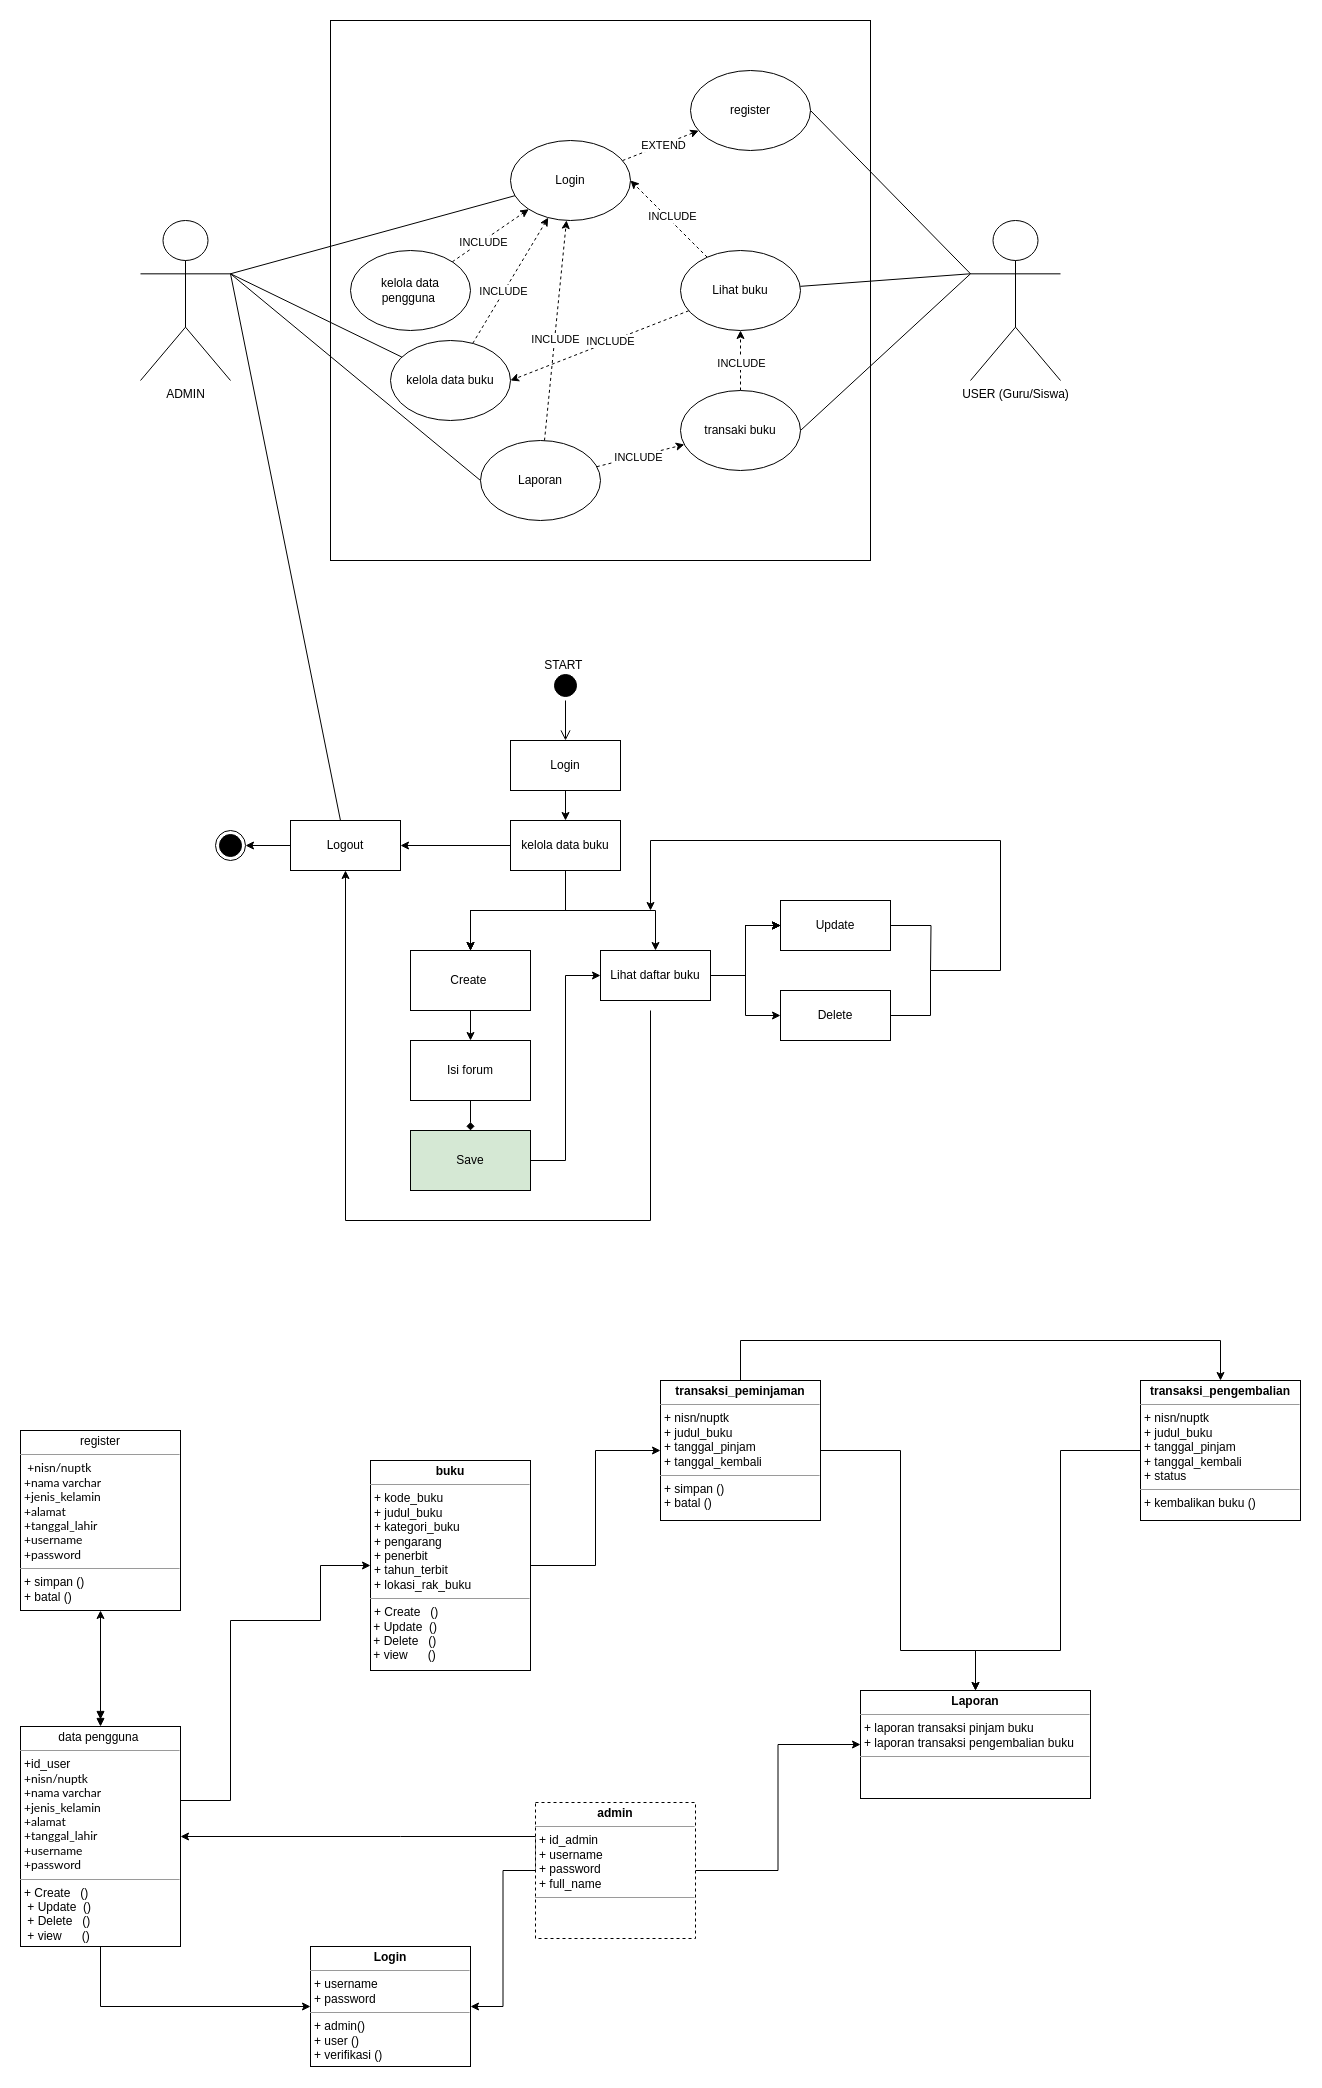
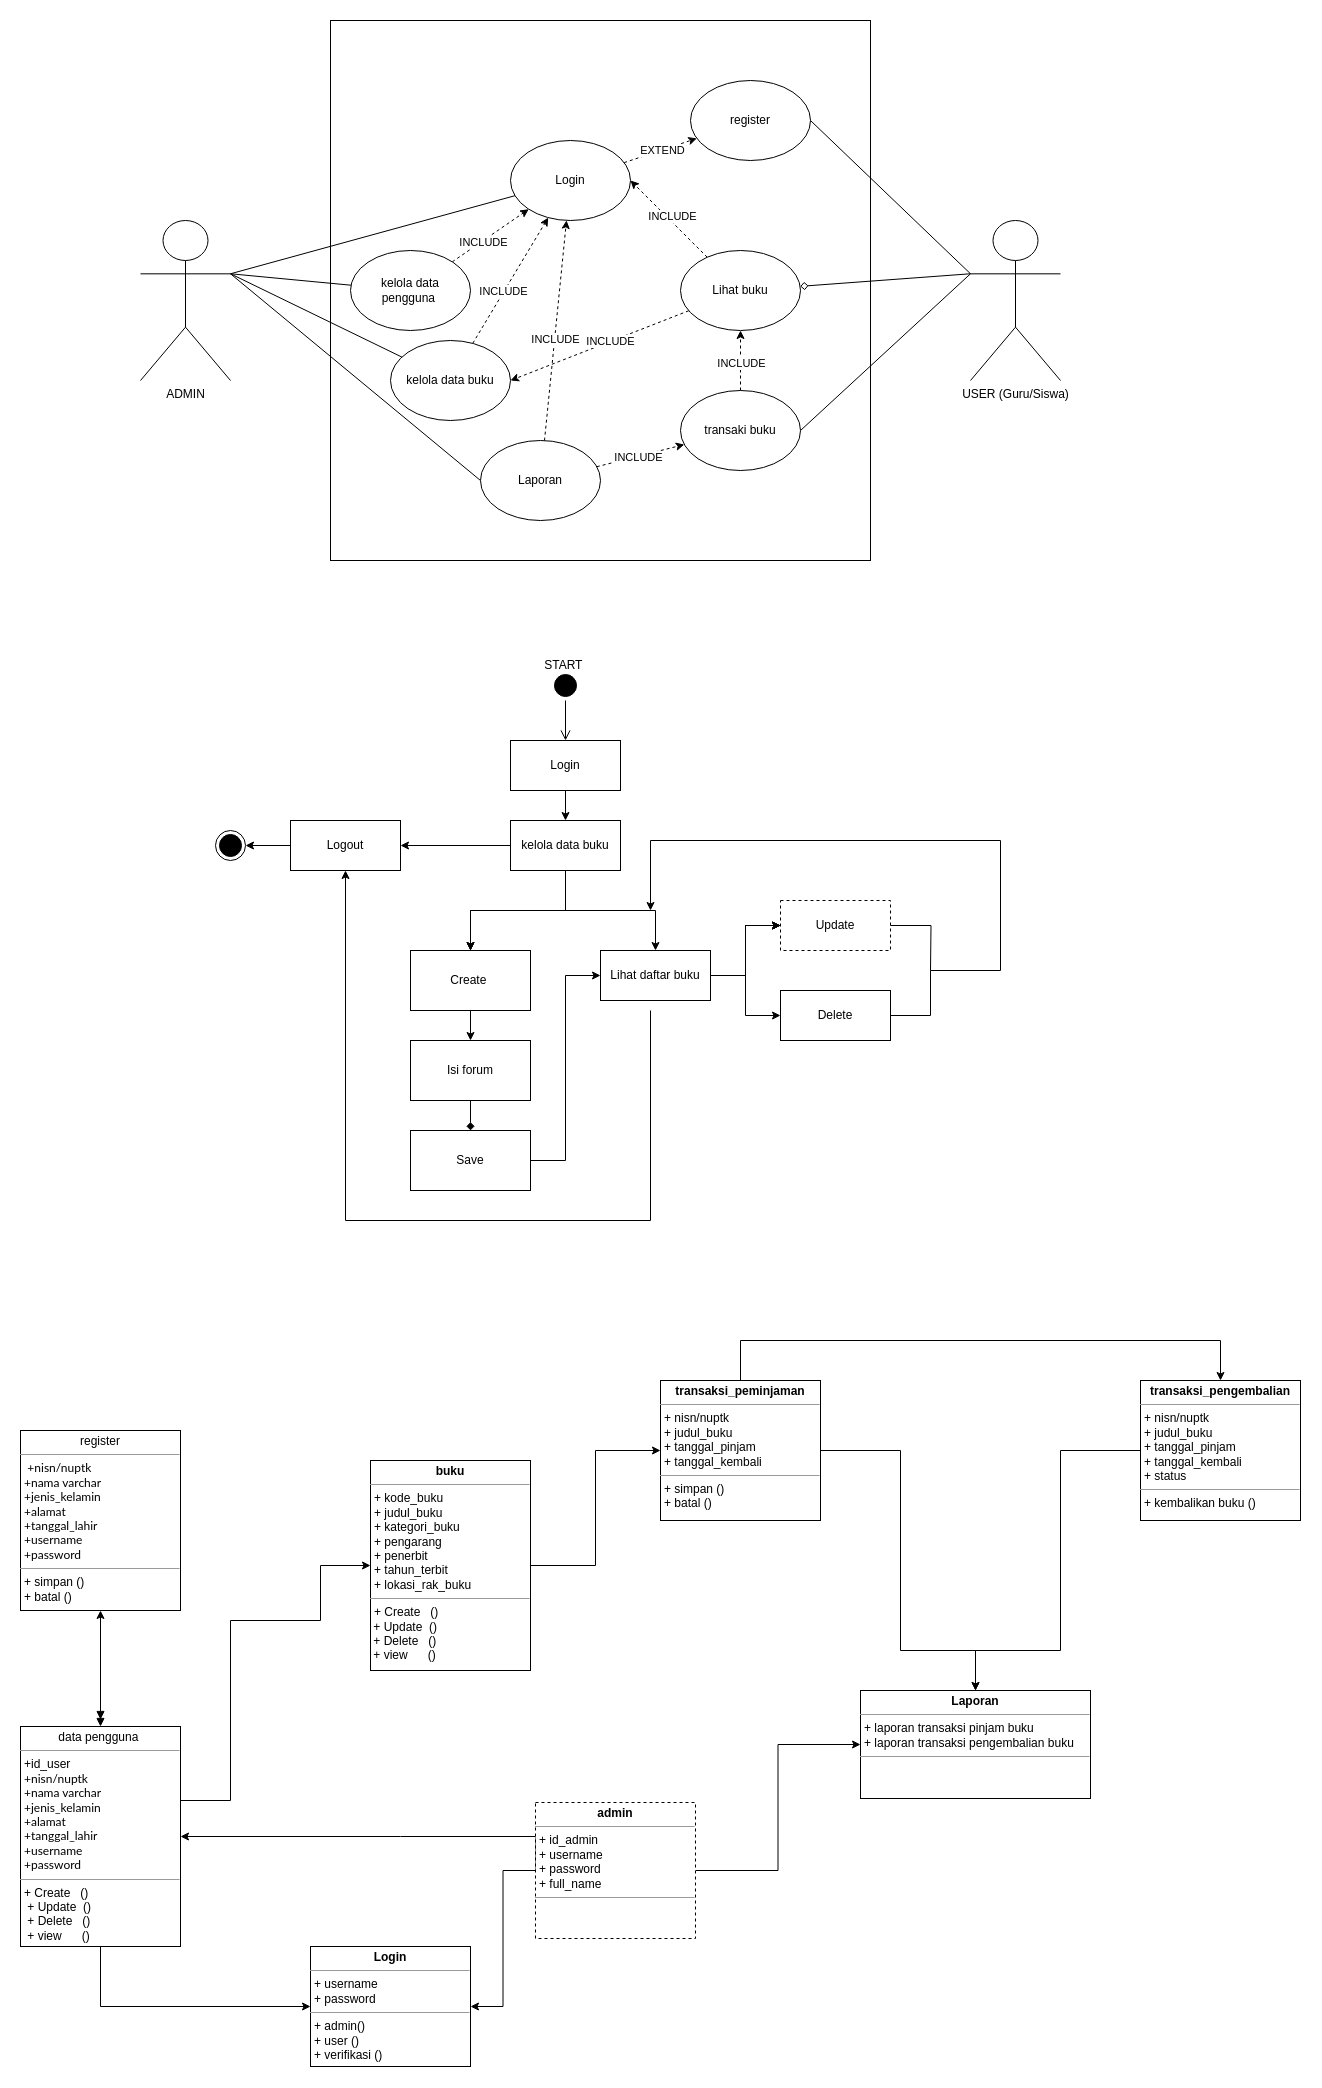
node "register": moved (751, 111) -> (751, 121)
edge "Lihat buku" -- "USER (Guru/Siswa)": arrowhead none -> diamond
edge "ADMIN" -- "Logout": now "ADMIN" -- "kelola data pengguna"
node "Update": style solid -> dashed
node "Save": fillcolor #d5e8d4 -> #ffffff
